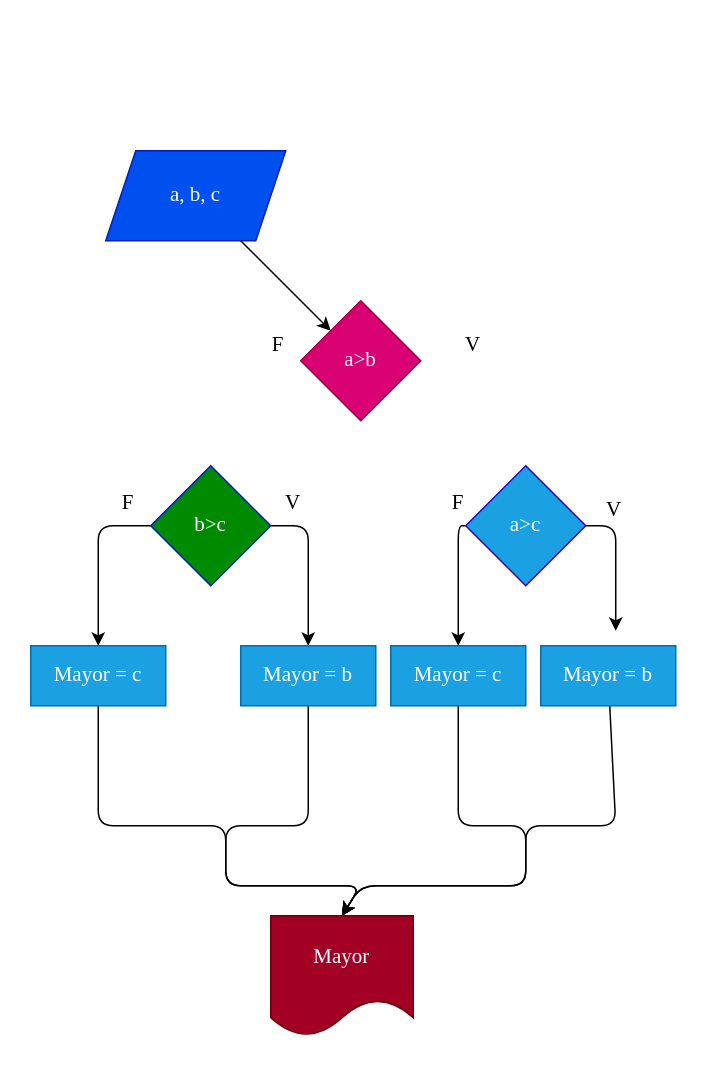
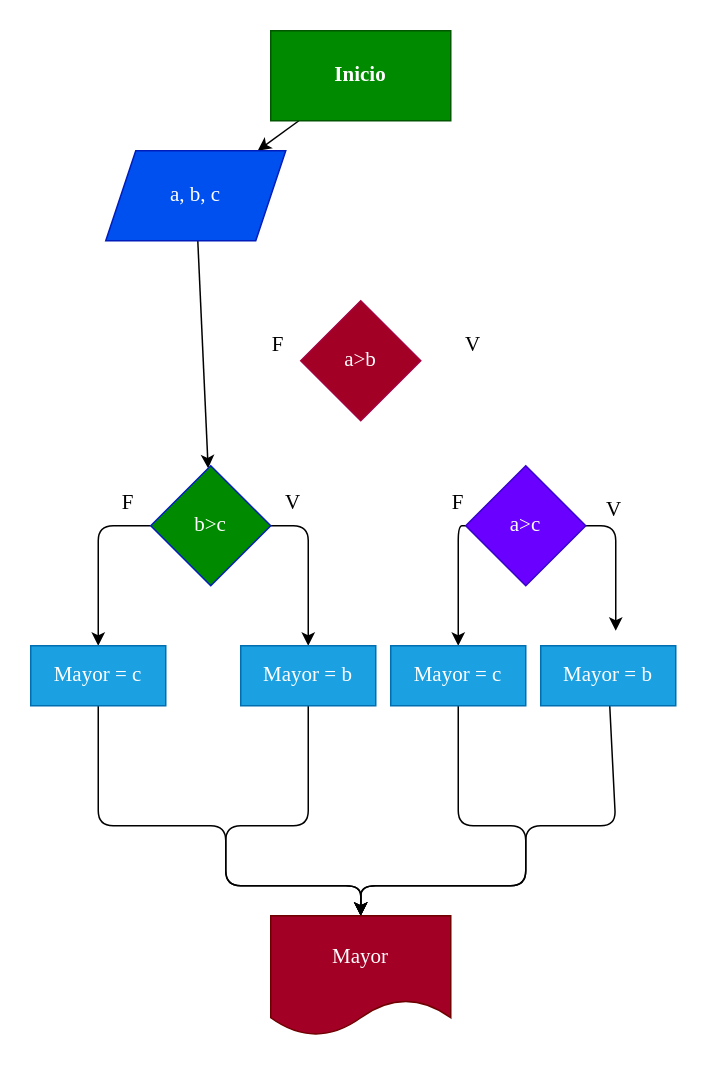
node "Inicio": added
edge "Inicio" -> "a, b, c": added
edge "a, b, c" -> "a>b": now "a, b, c" -> "b>c"
node "a>b": fillcolor #d80073 -> #a20025
node "a>c": fillcolor #1ba1e2 -> #6a00ff
node "Mayor": size 143x120 -> 180x120
